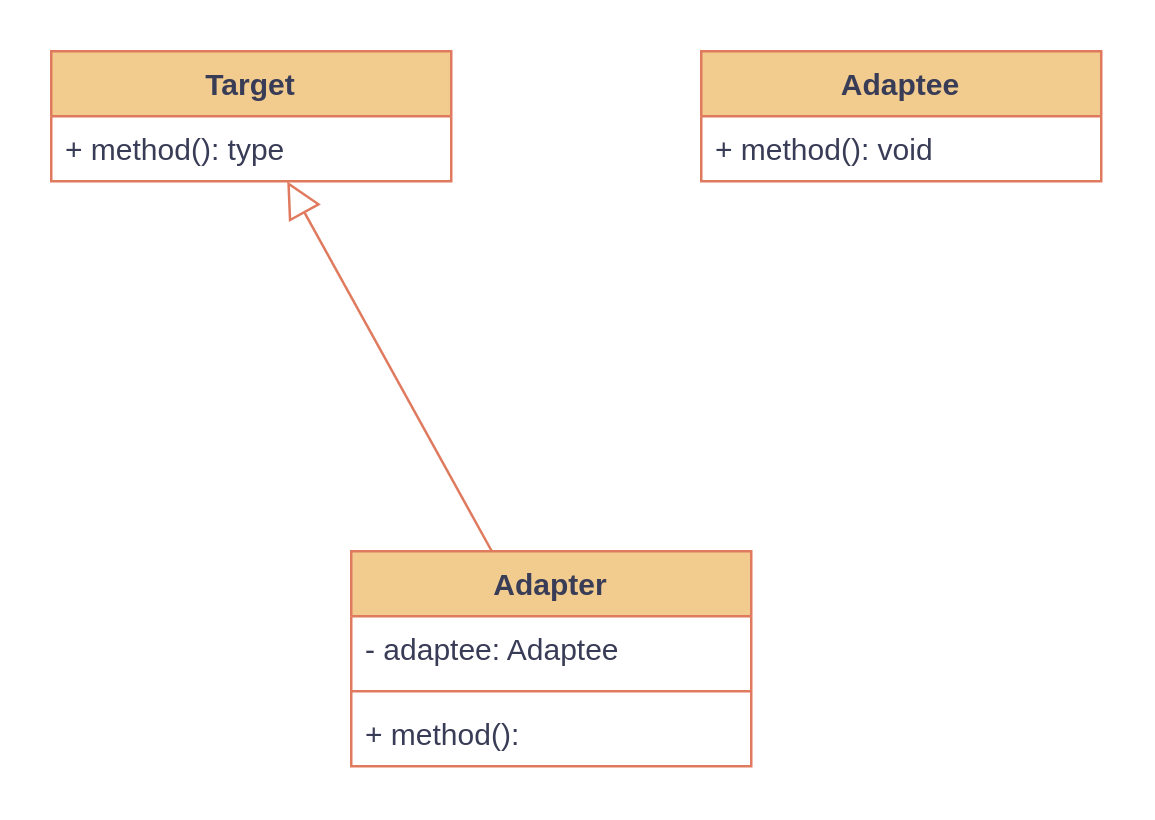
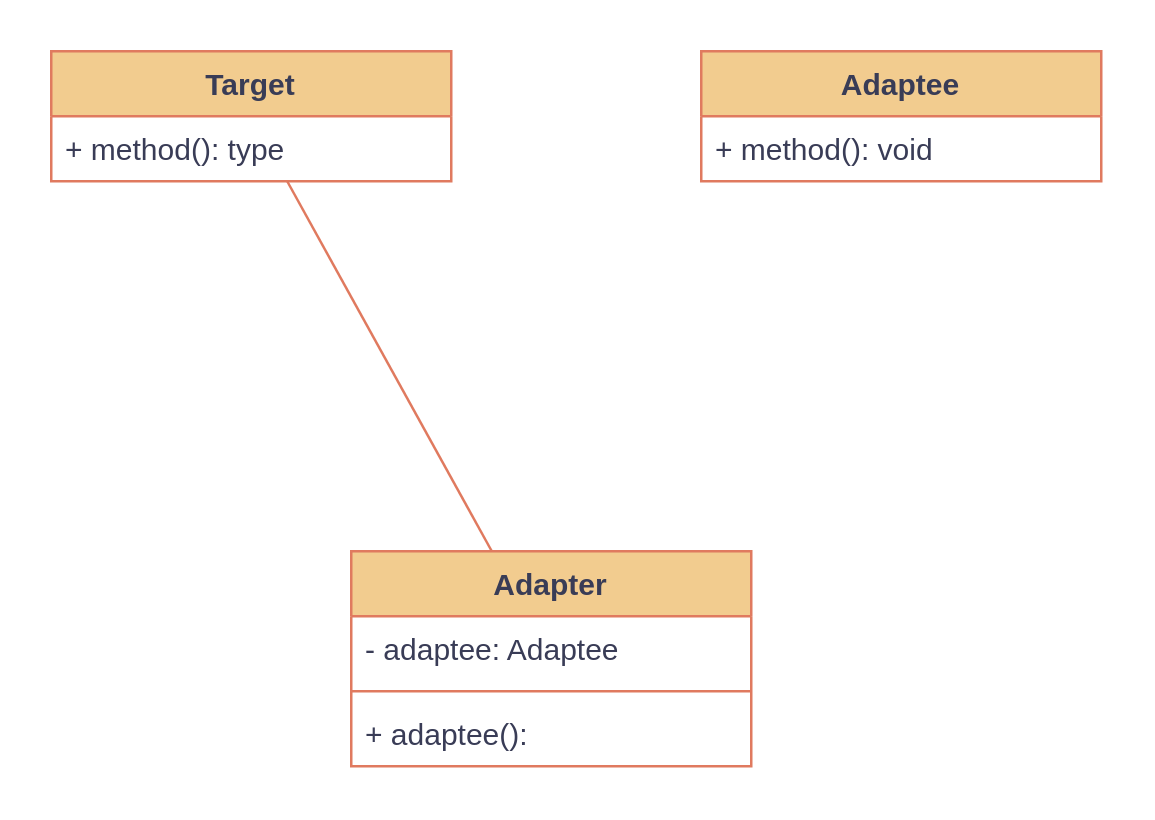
edge "Adapter" -> "Target": arrowhead block -> none
node "+ method():": label "+ method():" -> "+ adaptee():"
